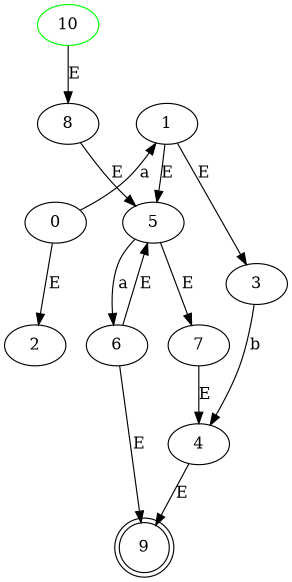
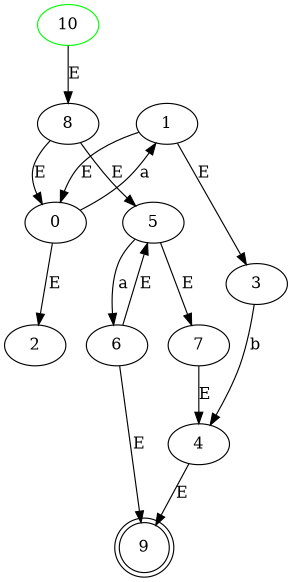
edge "8" -> "0": added, label "E"
edge "1" -> "5": now "1" -> "0"
